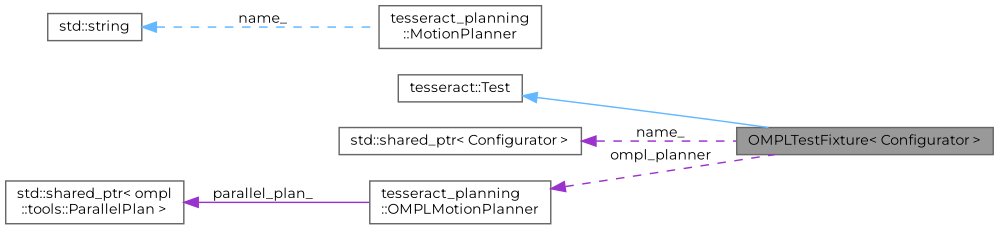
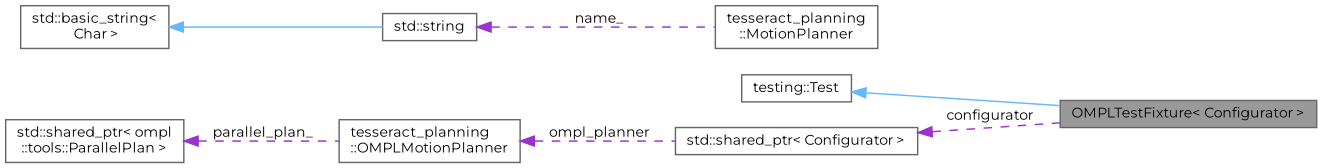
node "std::basic_string< Char >": added
edge "tesseract_planning ::MotionPlanner" -> "std::string": color steelblue1 -> darkorchid3
node "tesseract::Test": label "tesseract::Test" -> "testing::Test"
edge "OMPLTestFixture< Configurator >" -> "std::shared_ptr< Configurator >": label " name_" -> " configurator"
edge "OMPLTestFixture< Configurator >" -> "tesseract_planning ::OMPLMotionPlanner": now "std::shared_ptr< Configurator >" -> "tesseract_planning ::OMPLMotionPlanner"
edge "tesseract_planning ::OMPLMotionPlanner" -> "std::shared_ptr< ompl ::tools::ParallelPlan >": style solid -> dashed
